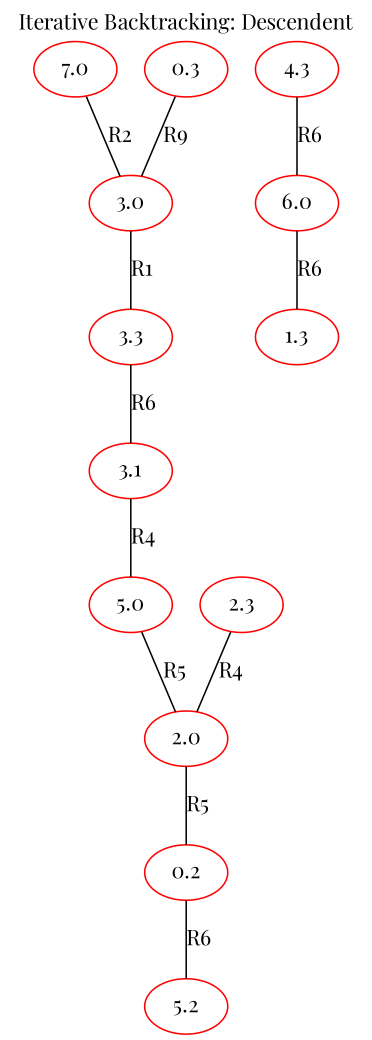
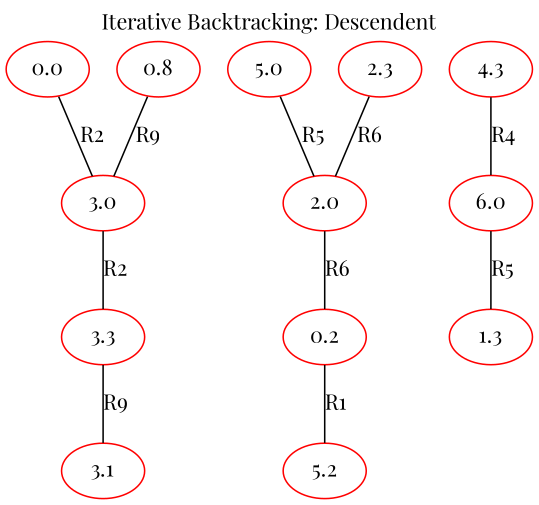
node "7.0": label "7.0" -> "0.0"
node "0.3": label "0.3" -> "0.8"
edge "4.3" -- "6.0": label "R6" -> "R4"
edge "3.0" -- "3.3": label "R1" -> "R2"
edge "6.0" -- "1.3": label "R6" -> "R5"
edge "3.3" -- "3.1": label "R6" -> "R9"
edge "3.1" -- "5.0": removed, label "R4"
edge "2.3" -- "2.0": label "R4" -> "R6"
edge "2.0" -- "0.2": label "R5" -> "R6"
edge "0.2" -- "5.2": label "R6" -> "R1"
